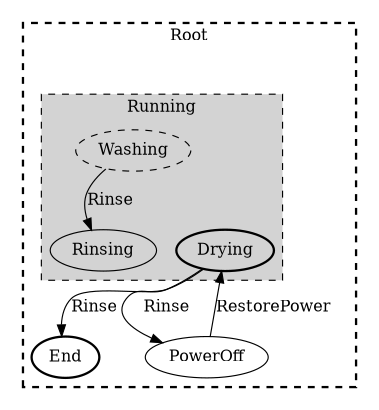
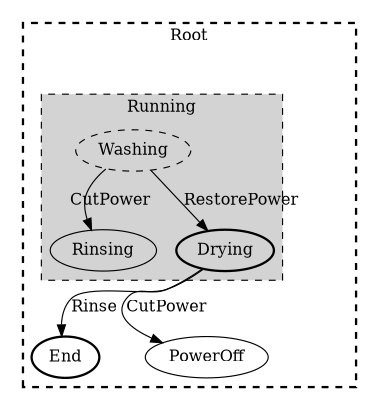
edge "Washing" -> "Rinsing": label "Rinse" -> "CutPower"
edge "Drying" -> "PowerOff": label "Rinse" -> "CutPower"
edge "PowerOff" -> "Drying": now "Washing" -> "Drying"
